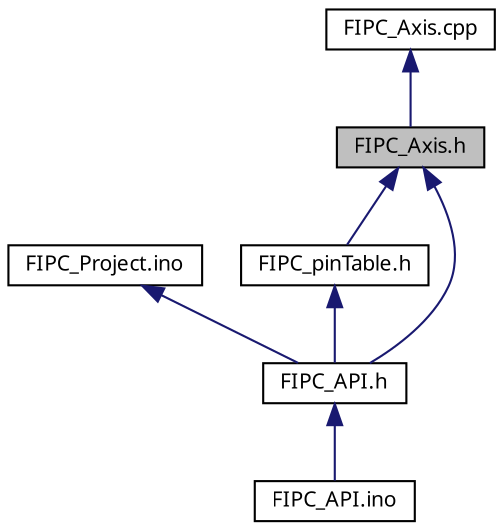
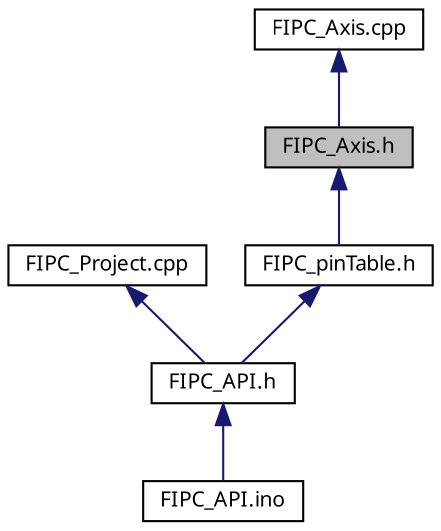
node "FIPC_Project.ino": label "FIPC_Project.ino" -> "FIPC_Project.cpp"
edge "FIPC_API.h" -> "FIPC_Axis.h": removed
